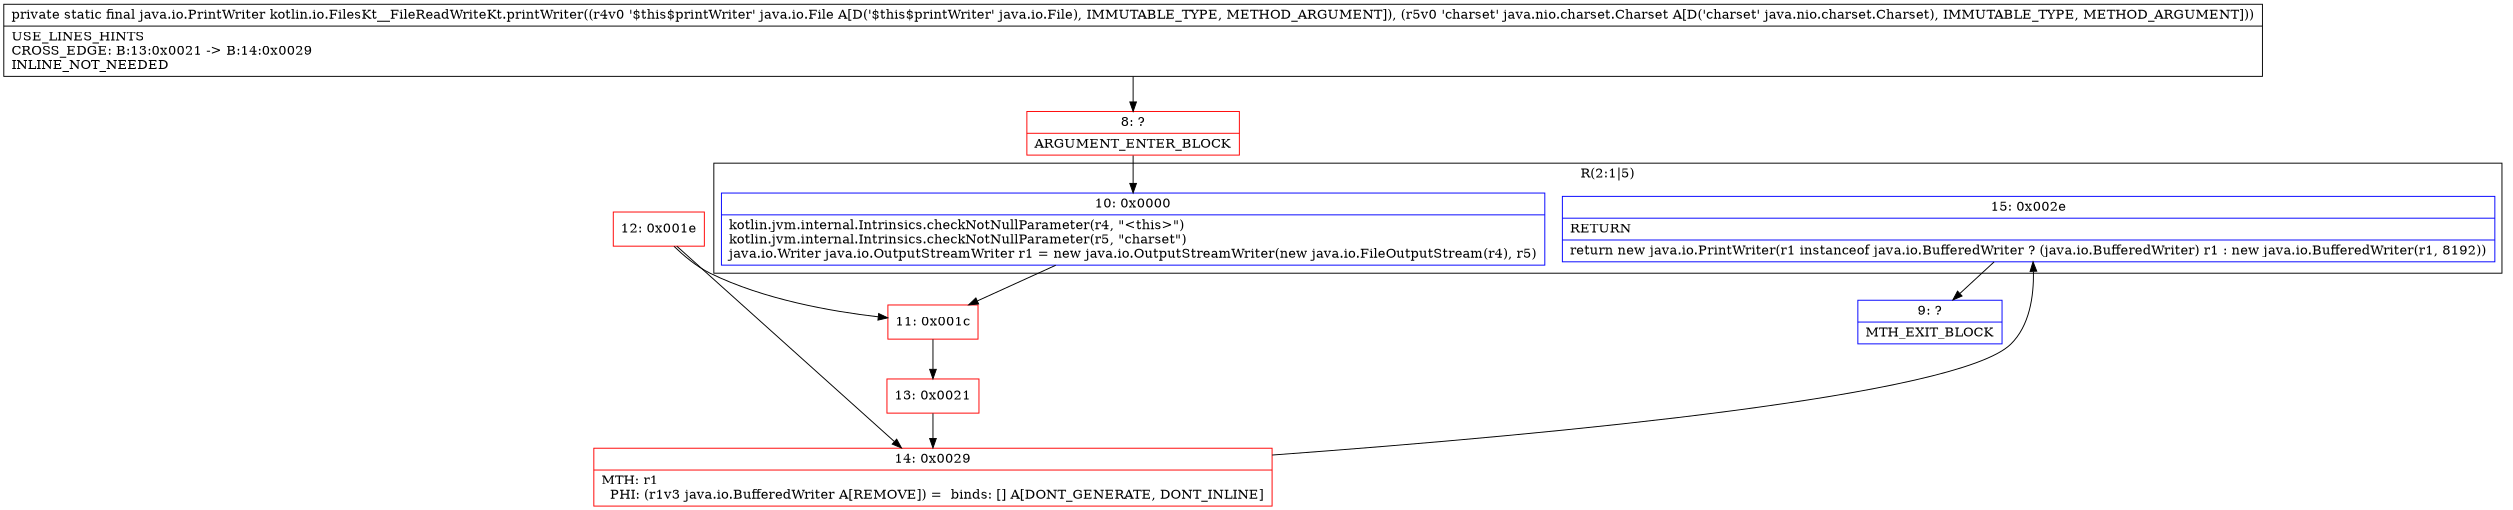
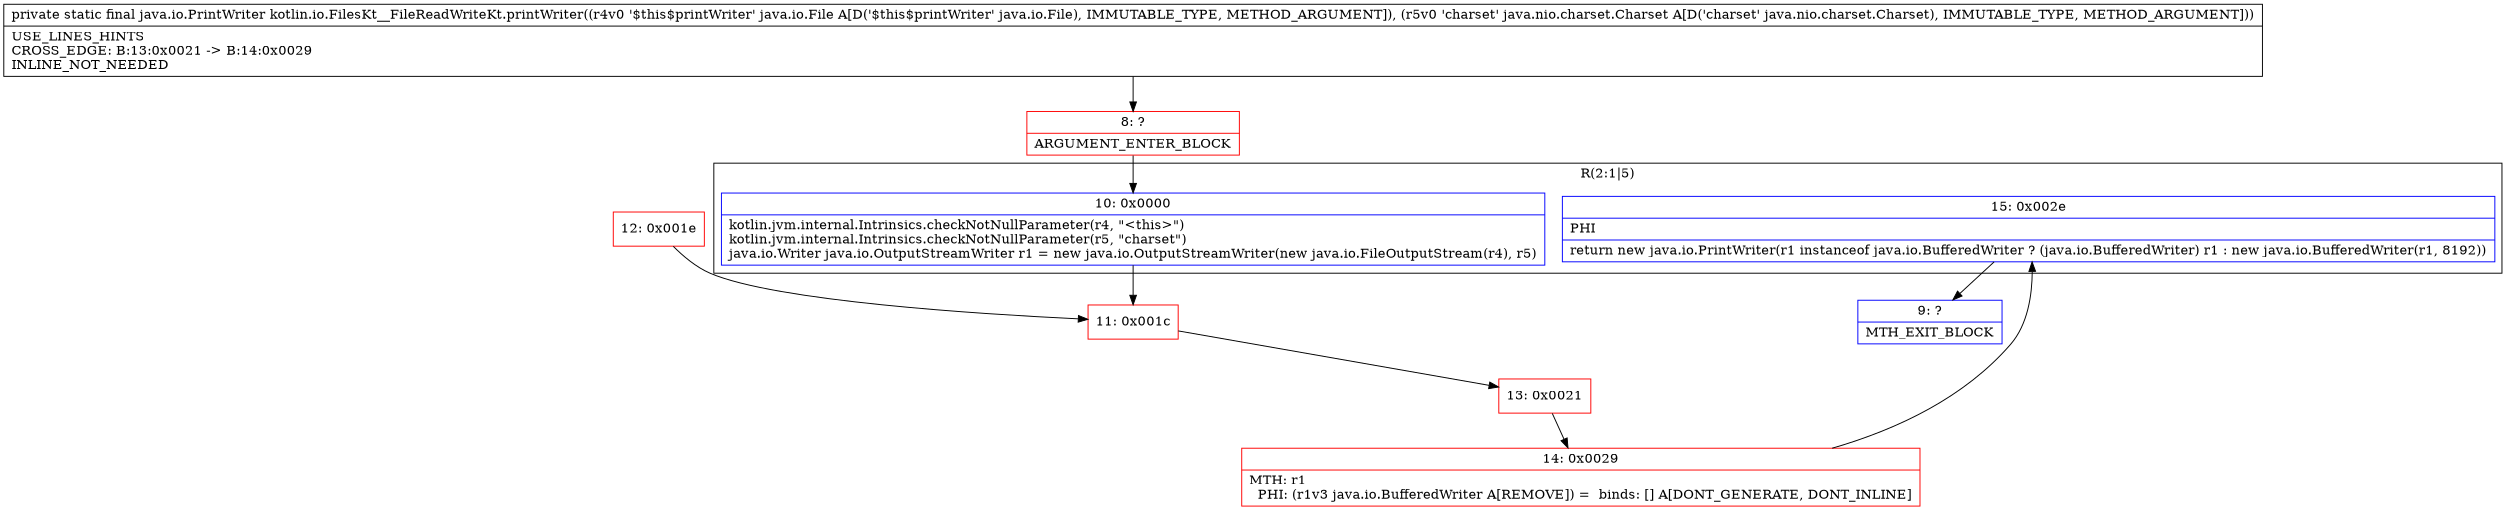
node "15: 0x002e": text "RETURN" -> "PHI"
edge "12: 0x001e" -> "14: 0x0029": removed
